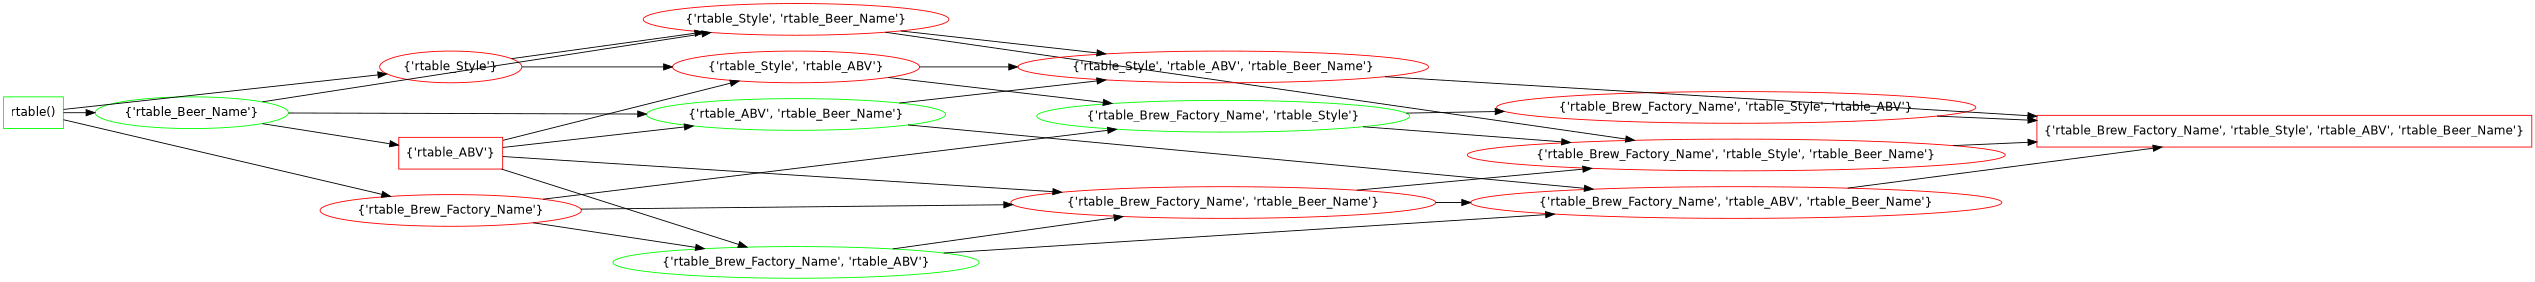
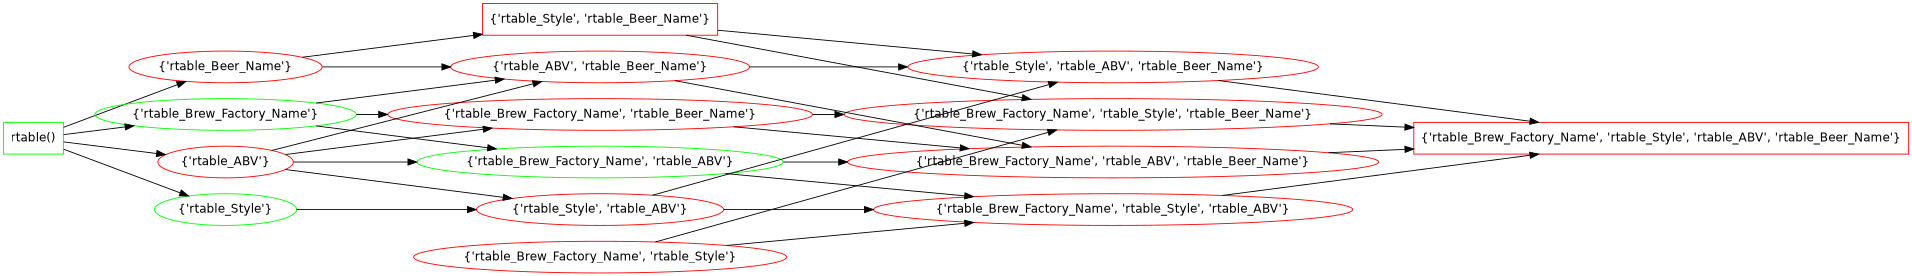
node "{'rtable_Style', 'rtable_Beer_Name'}": shape ellipse -> box
edge "{'rtable_Style'}" -> "{'rtable_Style', 'rtable_Beer_Name'}": removed
node "{'rtable_Style'}": color red -> green
edge "{'rtable_Style', 'rtable_ABV'}" -> "{'rtable_Brew_Factory_Name', 'rtable_Style'}": now "{'rtable_Style', 'rtable_ABV'}" -> "{'rtable_Brew_Factory_Name', 'rtable_Style', 'rtable_ABV'}"
node "{'rtable_Beer_Name'}": color green -> red
node "{'rtable_ABV', 'rtable_Beer_Name'}": color green -> red
node "{'rtable_Brew_Factory_Name', 'rtable_Style'}": color green -> red
edge "{'rtable_Beer_Name'}" -> "{'rtable_ABV'}": now "rtable()" -> "{'rtable_ABV'}"
node "{'rtable_ABV'}": shape box -> ellipse
edge "{'rtable_Brew_Factory_Name'}" -> "{'rtable_Brew_Factory_Name', 'rtable_Style'}": now "{'rtable_Brew_Factory_Name'}" -> "{'rtable_ABV', 'rtable_Beer_Name'}"
node "{'rtable_Brew_Factory_Name'}": color red -> green
edge "{'rtable_Brew_Factory_Name', 'rtable_ABV'}" -> "{'rtable_Brew_Factory_Name', 'rtable_Beer_Name'}": now "{'rtable_Brew_Factory_Name', 'rtable_ABV'}" -> "{'rtable_Brew_Factory_Name', 'rtable_Style', 'rtable_ABV'}"
